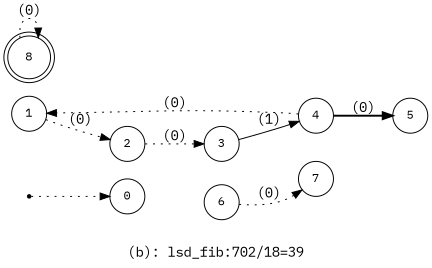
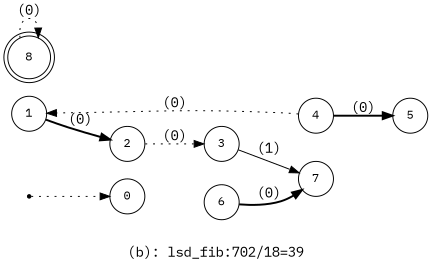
edge "1" -> "2": style dotted -> bold
edge "3" -> "4": now "3" -> "7"
edge "6" -> "7": style dotted -> bold
